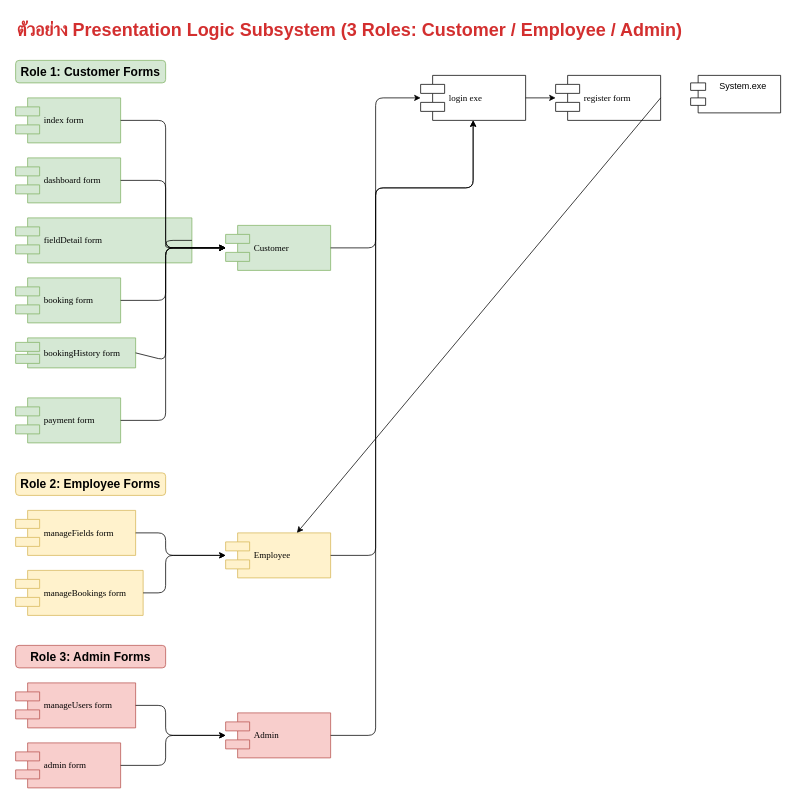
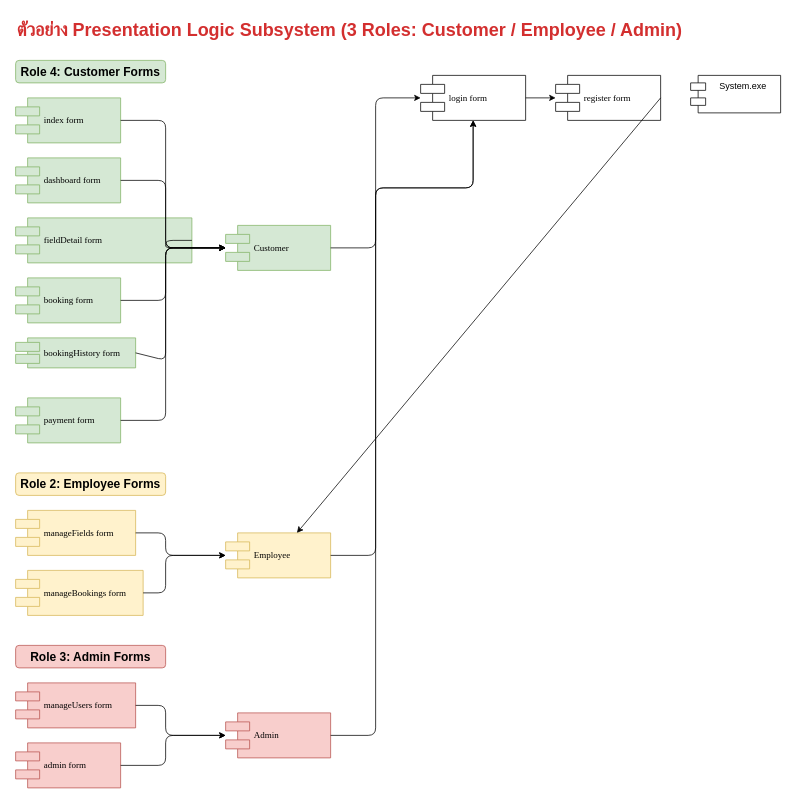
node "Role 1: Customer Forms": label "Role 1: Customer Forms" -> "Role 4: Customer Forms"
node "login exe": label "login exe" -> "login form"
